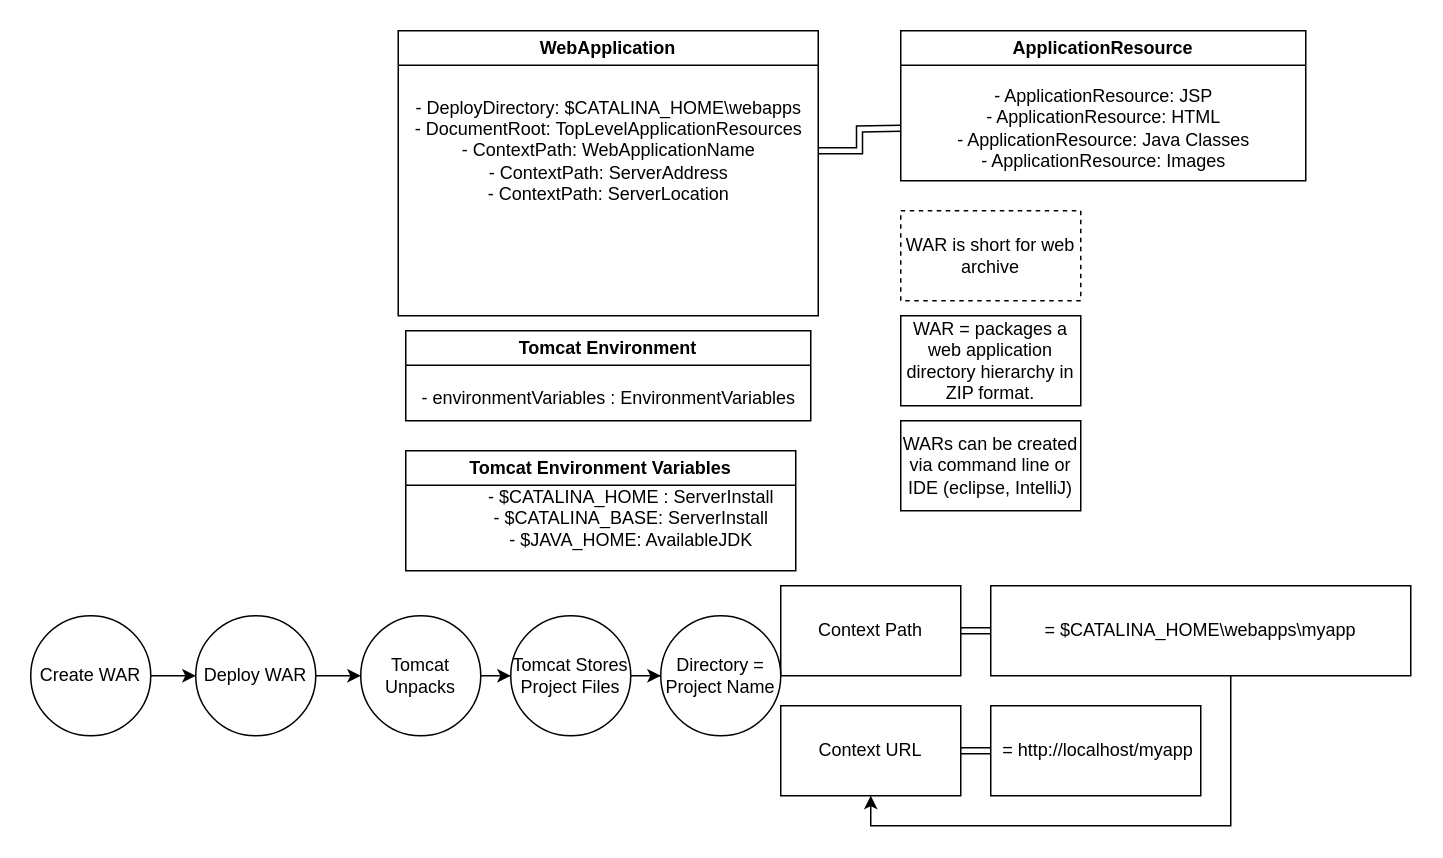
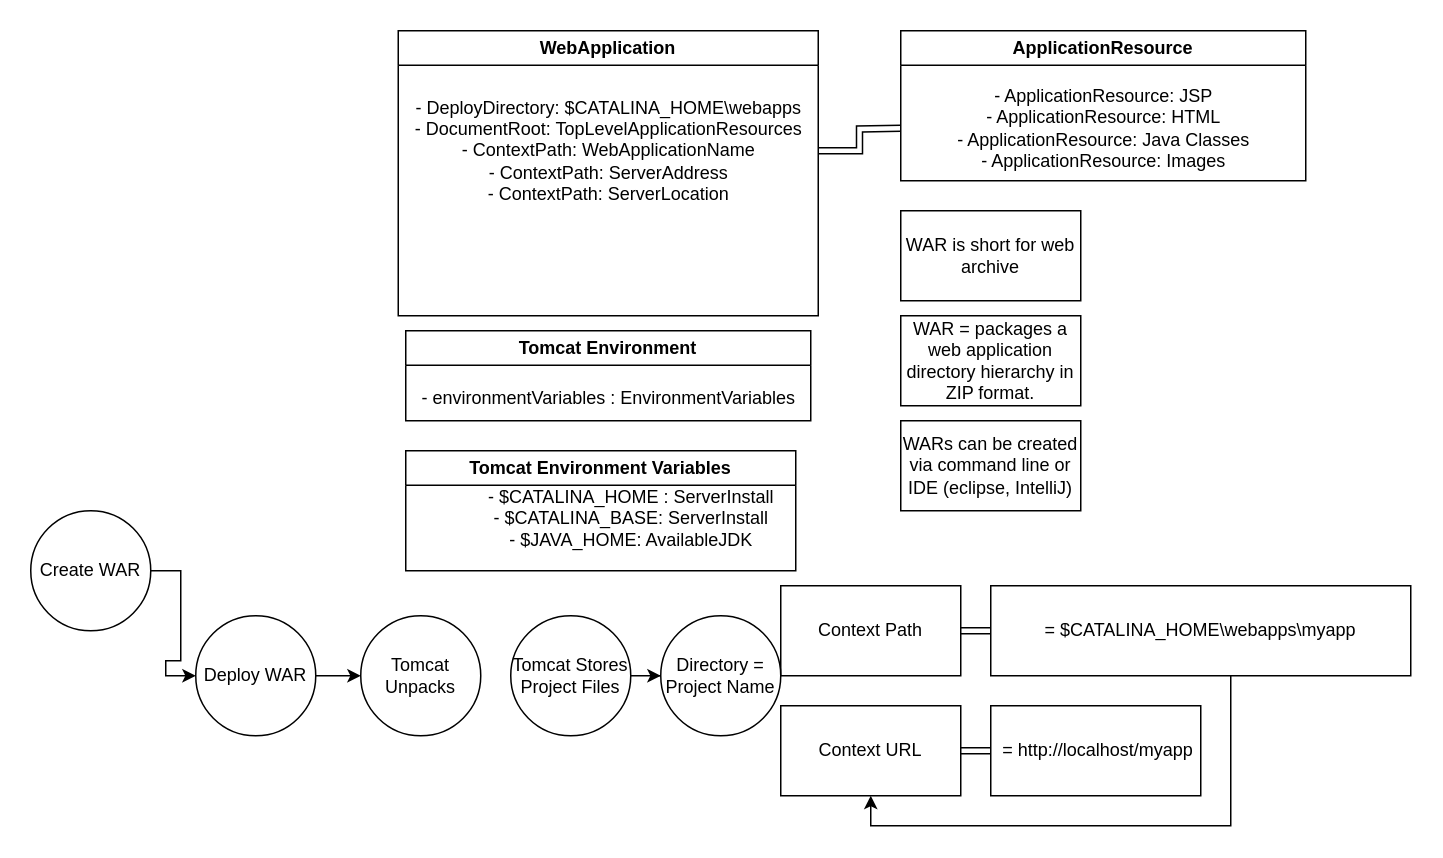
node "WAR is short for web archive": style dashed -> solid
node "Create WAR": moved (91, 676) -> (91, 571)
edge "Tomcat Unpacks" -> "Tomcat Stores Project Files": removed
